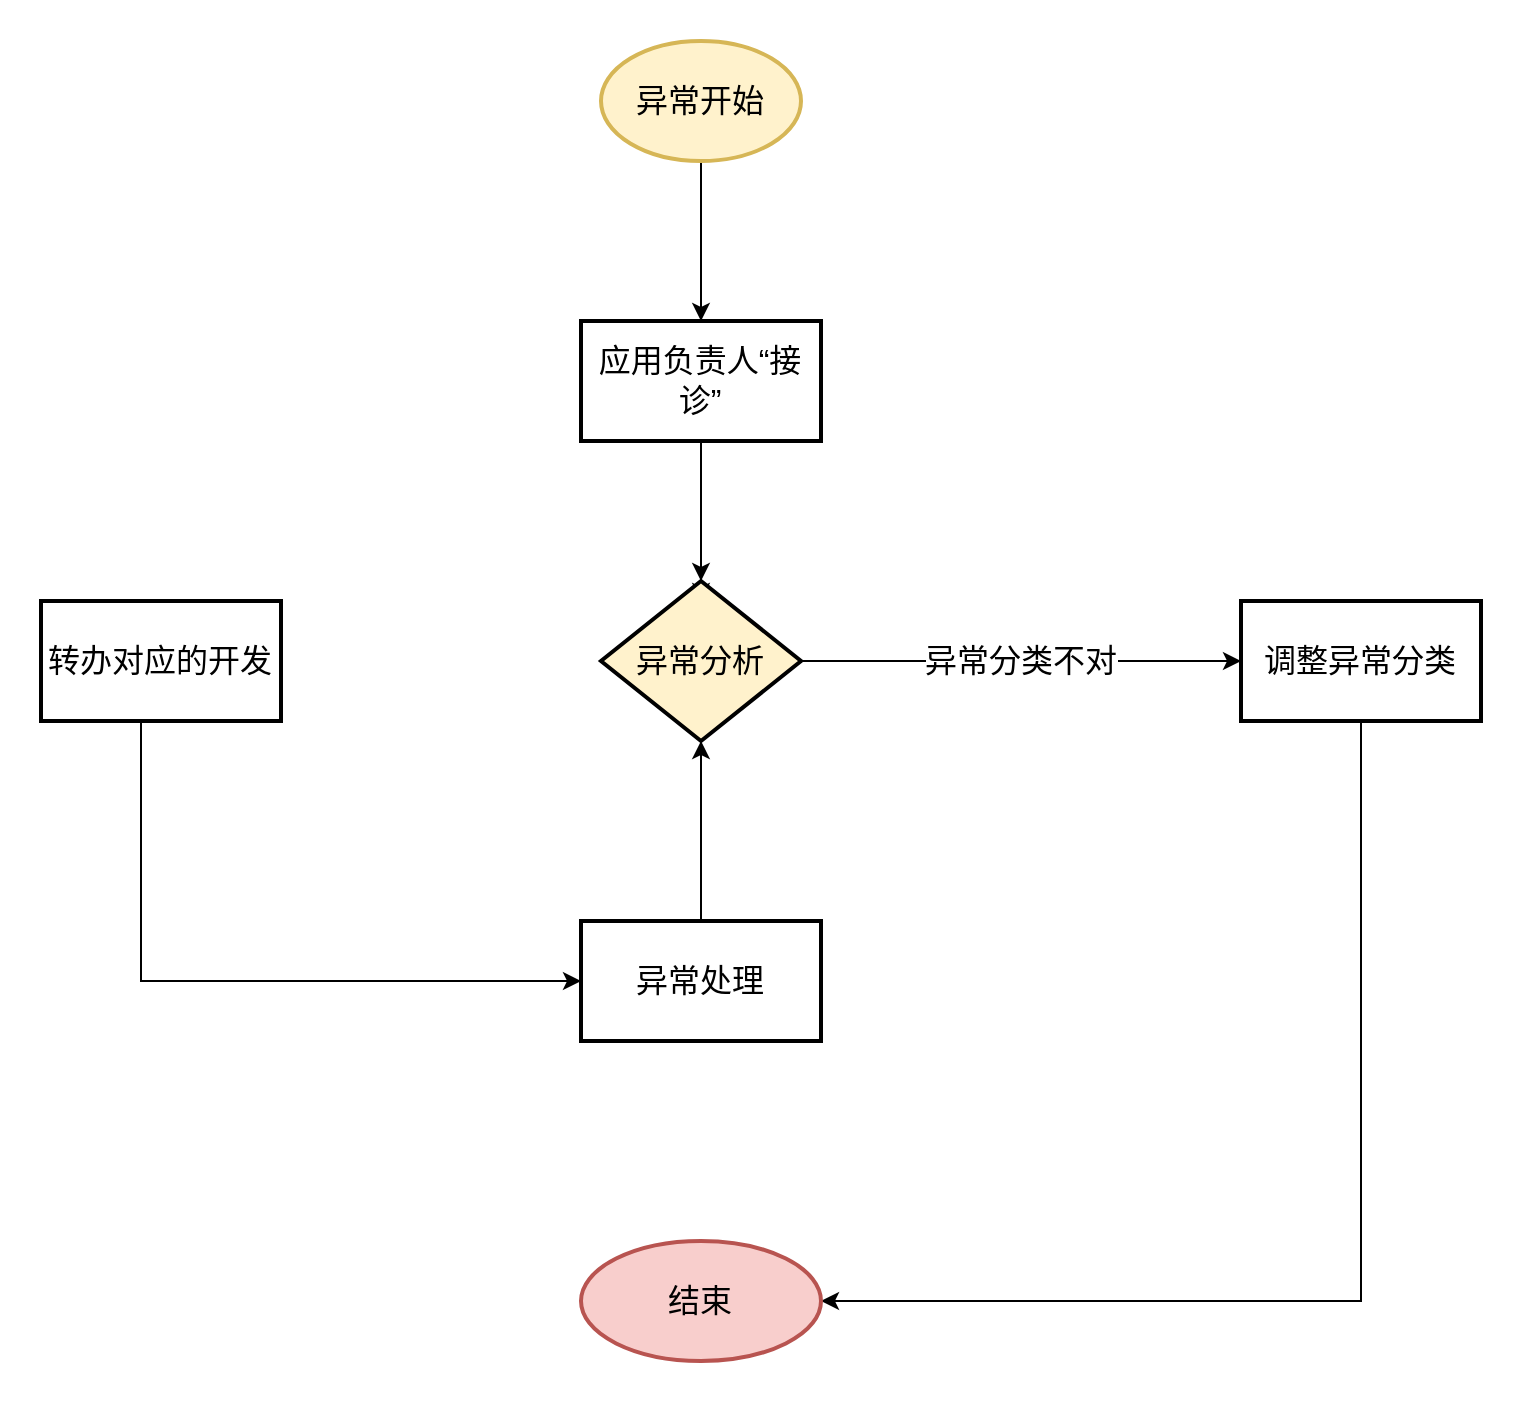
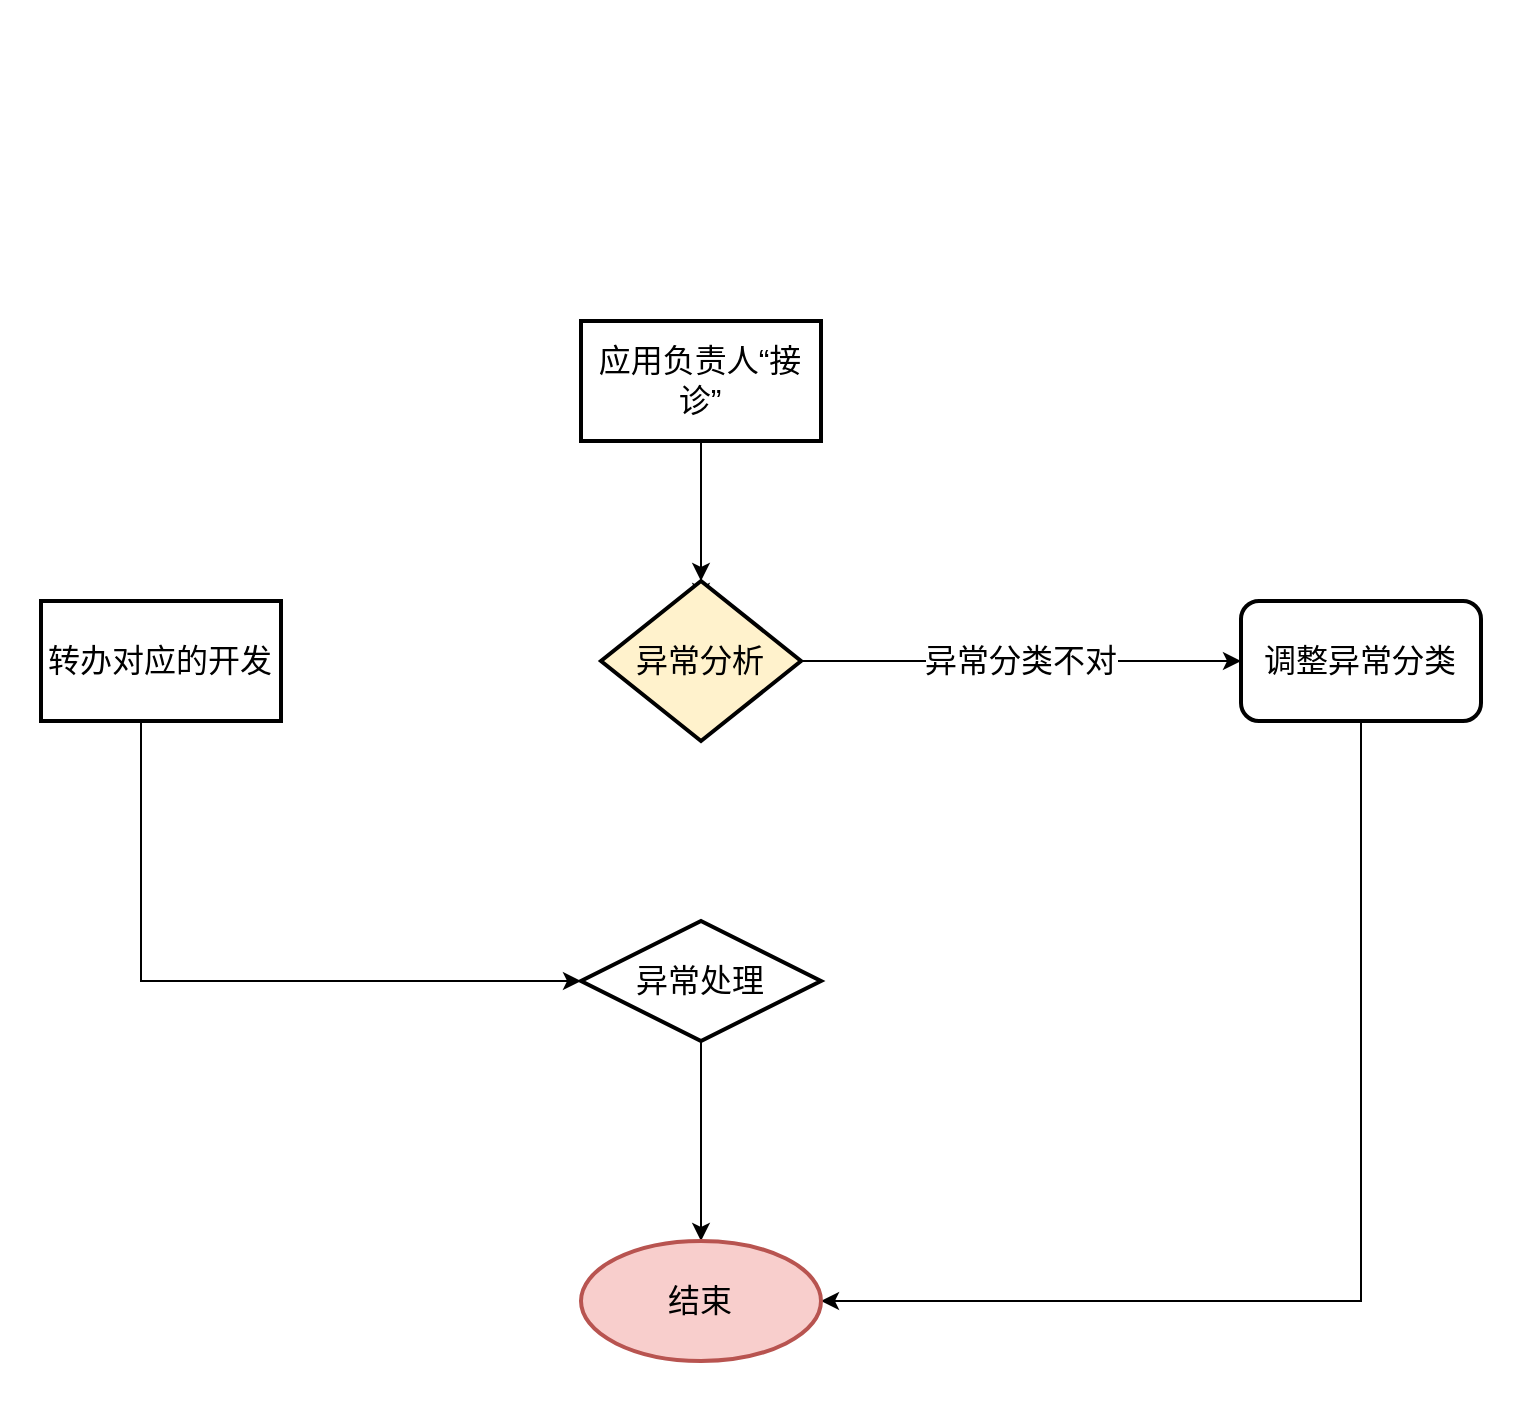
node "异常开始": removed
edge "异常开始" -> "应用负责人“接诊”": removed
node "调整异常分类": shape rectangle -> rounded rectangle
edge "异常处理" -> "异常分析": now "异常处理" -> "结束"
node "异常处理": shape rectangle -> diamond
